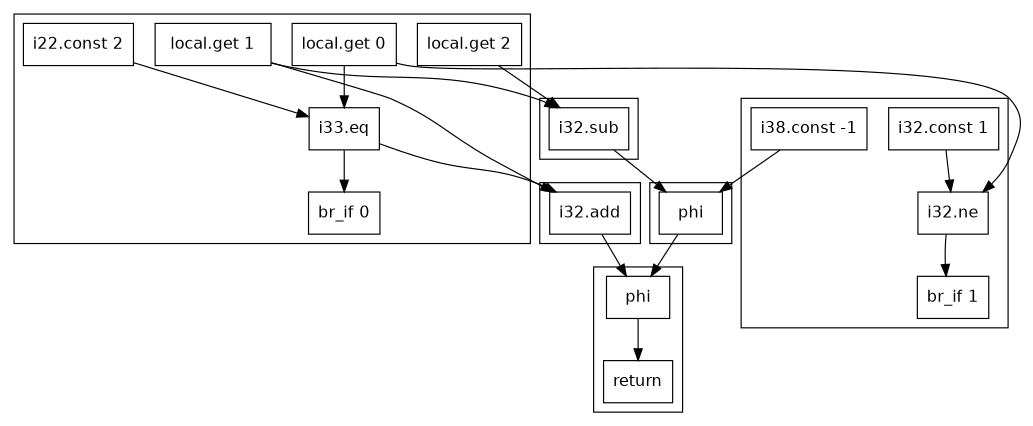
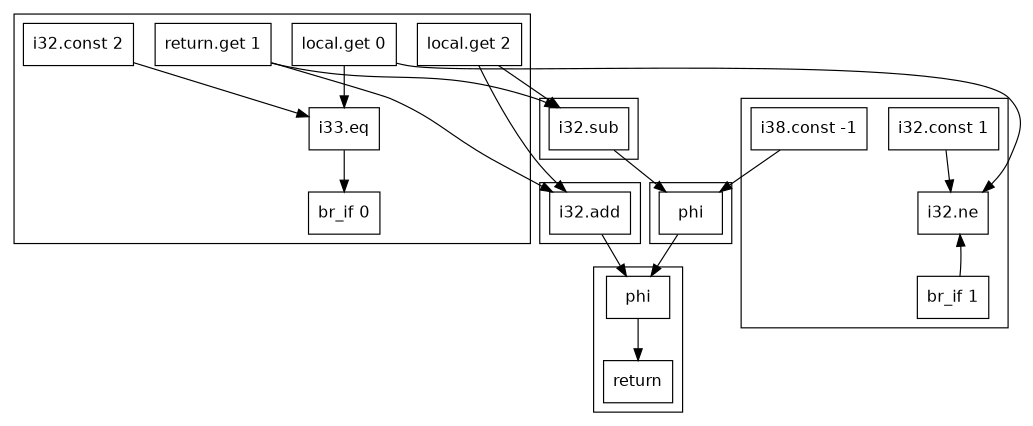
node "i22.const 2": label "i22.const 2" -> "i32.const 2"
node "local.get 1": label "local.get 1" -> "return.get 1"
edge "i33.eq" -> "i32.add": now "local.get 2" -> "i32.add"
edge "i32.ne" -> "br_if 1": reversed
